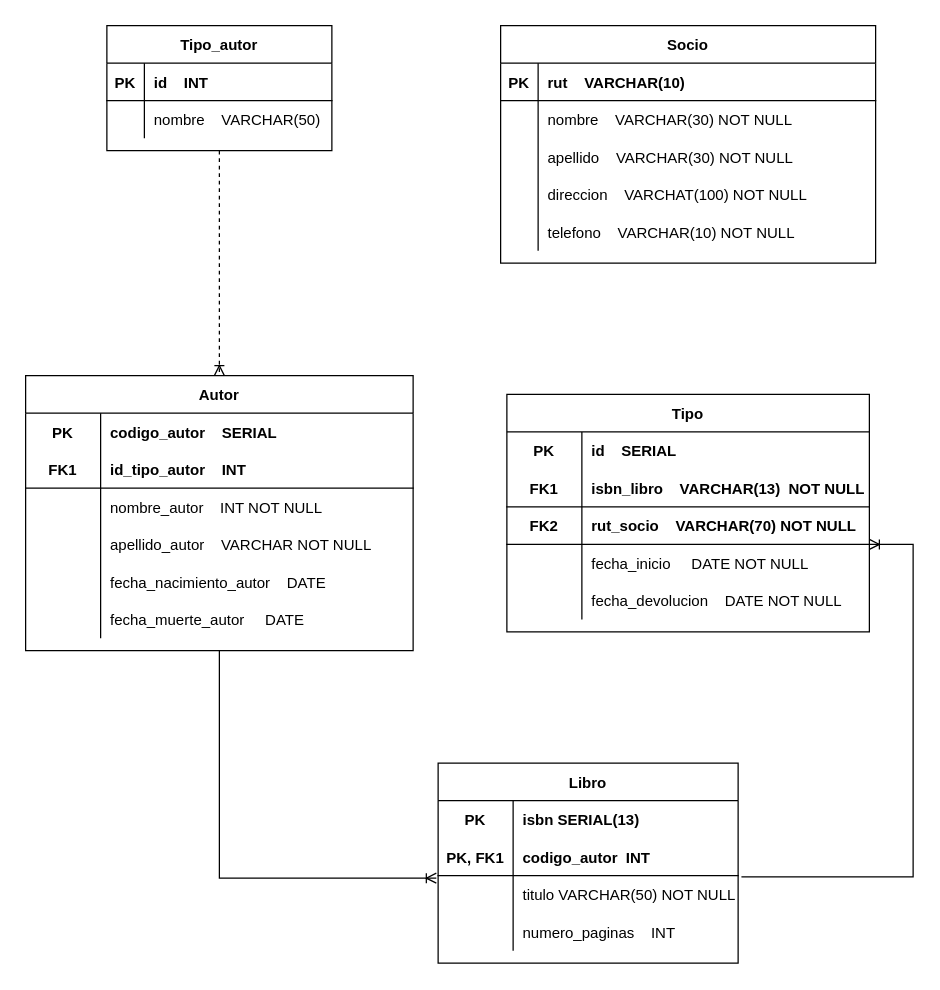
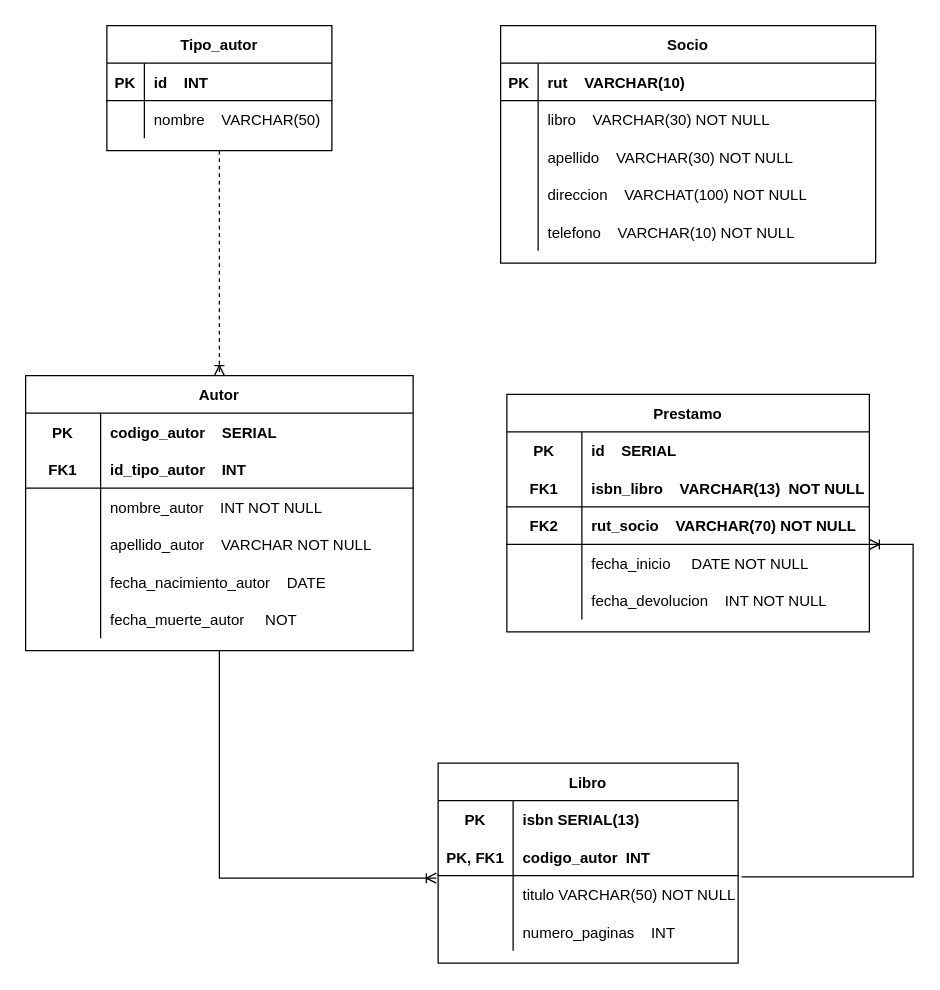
node "nombre VARCHAR(30) NOT NULL": label "nombre VARCHAR(30) NOT NULL" -> "libro VARCHAR(30) NOT NULL"
node "Tipo": label "Tipo" -> "Prestamo"
node "fecha_devolucion DATE NOT NULL": label "fecha_devolucion DATE NOT NULL" -> "fecha_devolucion INT NOT NULL"
node "fecha_muerte_autor DATE": label "fecha_muerte_autor DATE" -> "fecha_muerte_autor NOT"
